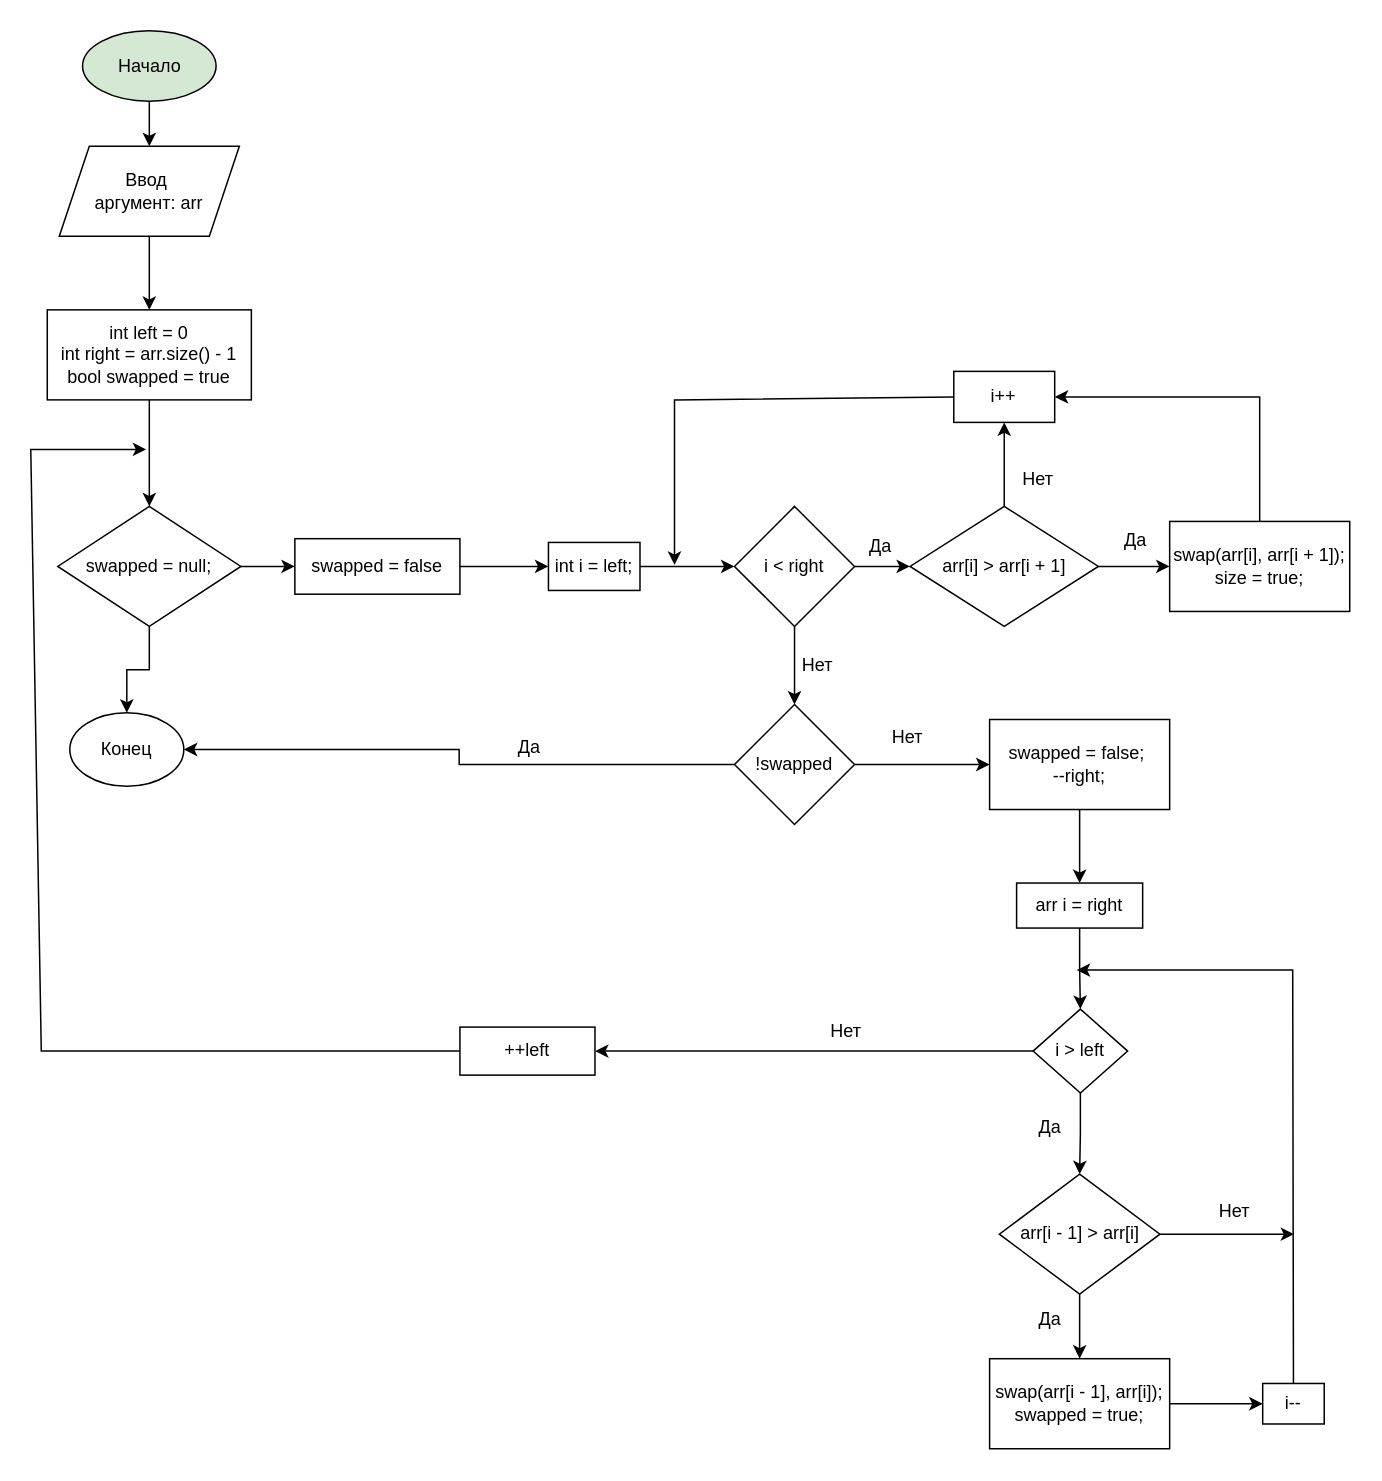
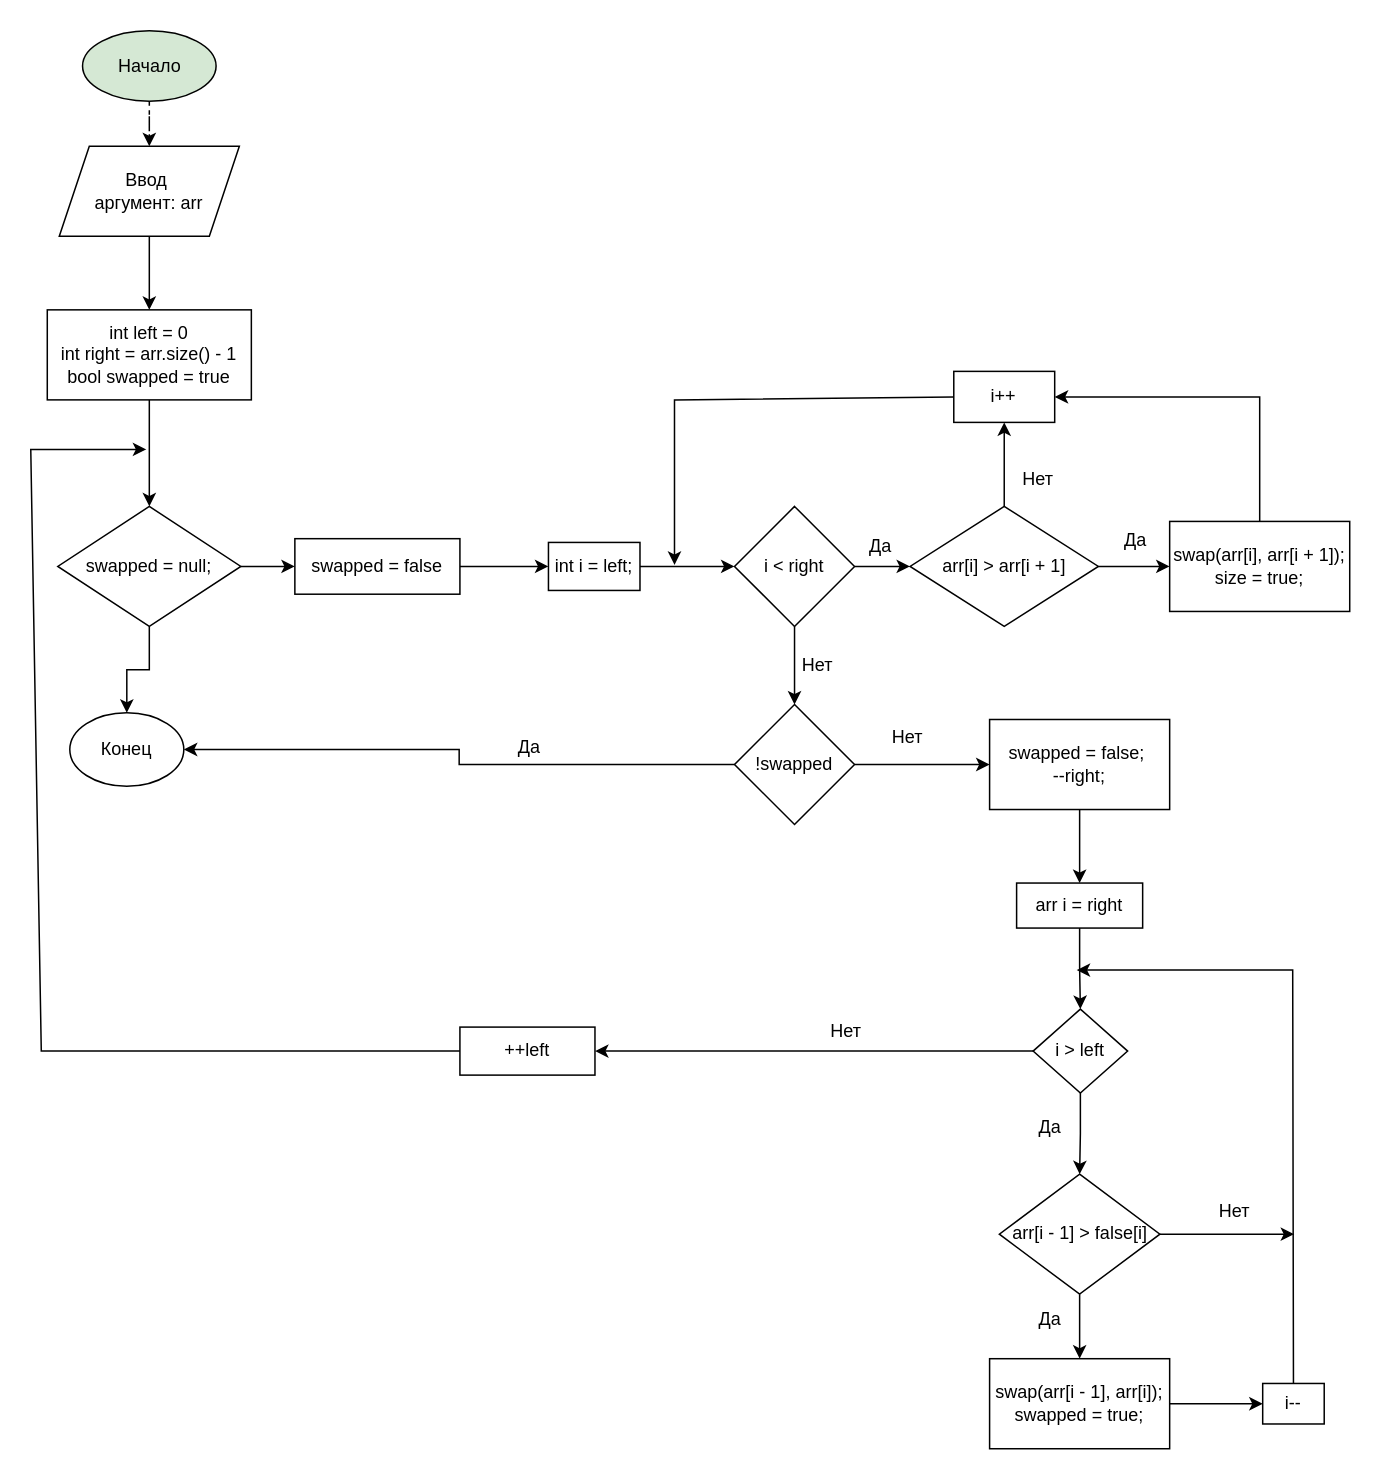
edge "Начало" -> "Ввод аргумент: arr": style solid -> dashed
node "arr[i - 1] > arr[i]": label "arr[i - 1] > arr[i]" -> "arr[i - 1] > false[i]"
